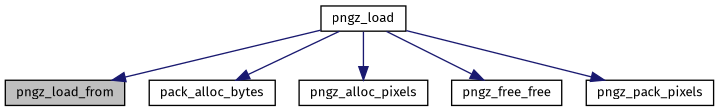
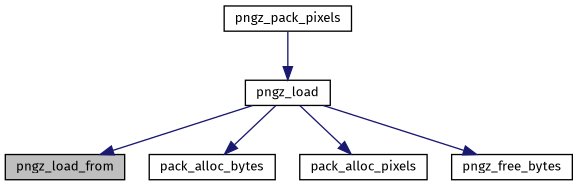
edge "pngz_load" -> "pngz_pack_pixels": reversed
node "pngz_alloc_pixels": label "pngz_alloc_pixels" -> "pack_alloc_pixels"
node "pngz_free_free": label "pngz_free_free" -> "pngz_free_bytes"
